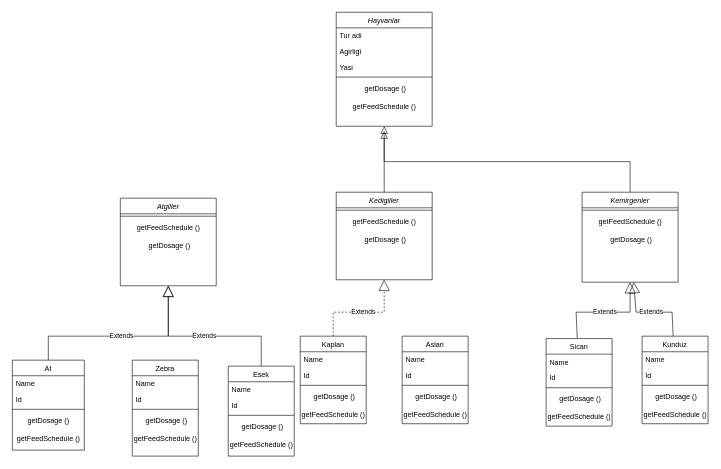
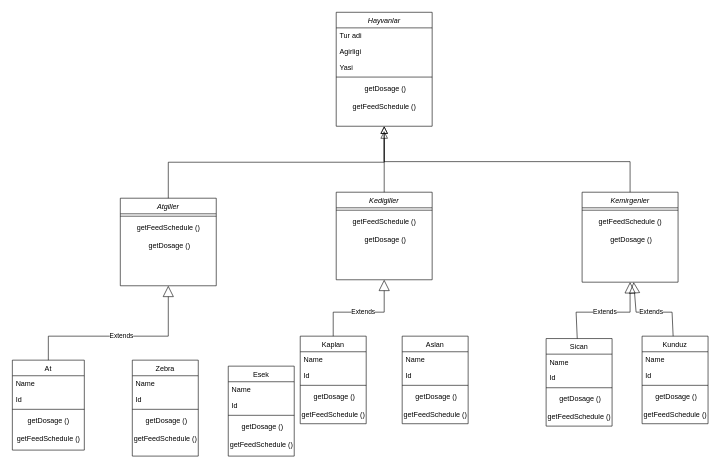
edge "Atgiller" -> "Hayvanlar": added
edge "Kaplan" -> "Kedigiller": style dashed -> solid
edge "Esek" -> "Atgiller": removed, label "Extends"
